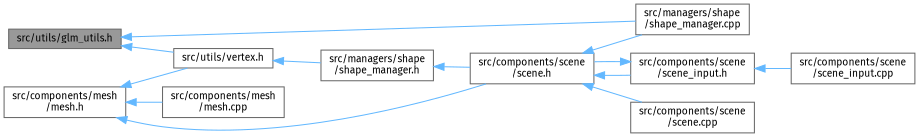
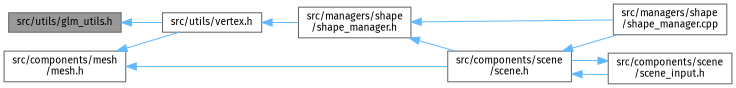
edge "src/managers/shape /shape_manager.cpp" -> "src/utils/glm_utils.h": now "src/managers/shape /shape_manager.cpp" -> "src/managers/shape /shape_manager.h"
node "src/components/scene /scene_input.cpp": removed
node "src/components/mesh /mesh.cpp": removed
node "src/components/scene /scene.cpp": removed
